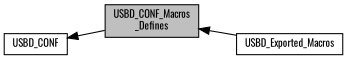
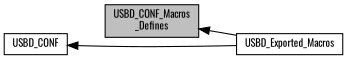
edge "USBD_CONF_Macros _Defines" -> "USBD_CONF": now "USBD_Exported_Macros" -> "USBD_CONF"
